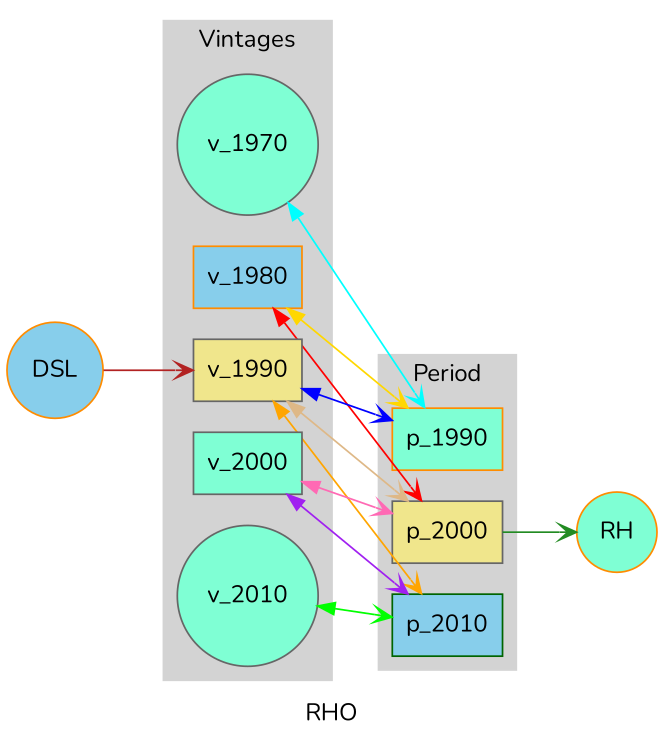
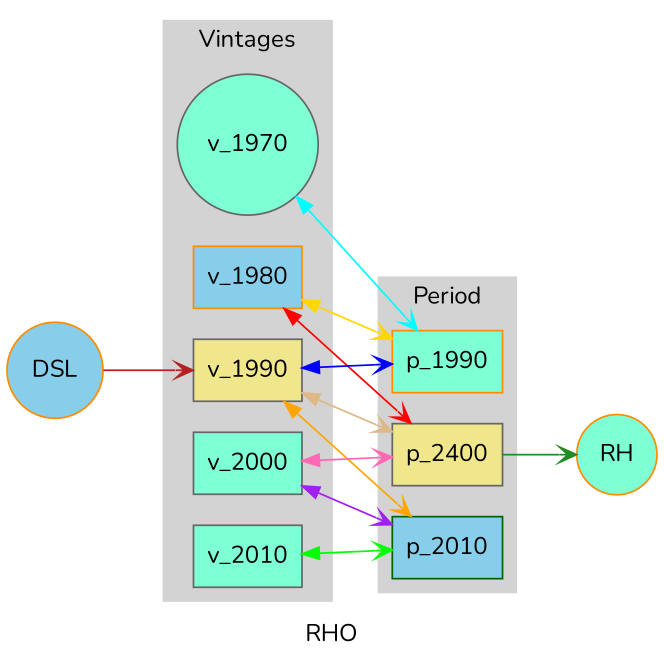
node "p_2000": label "p_2000" -> "p_2400"
node "v_2010": shape circle -> box
